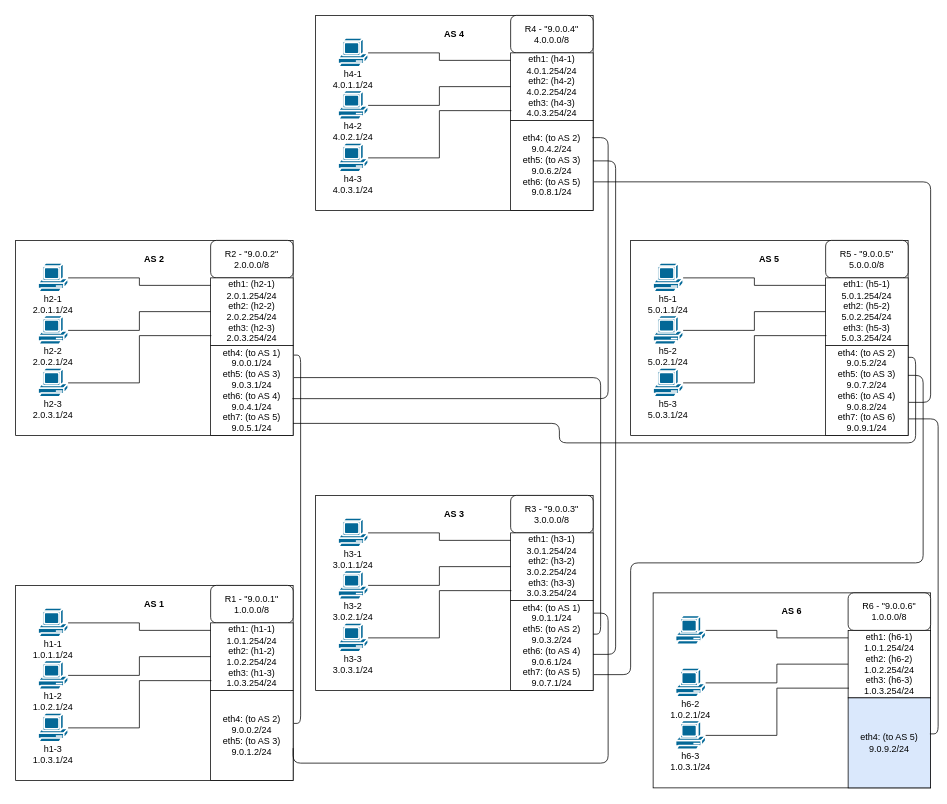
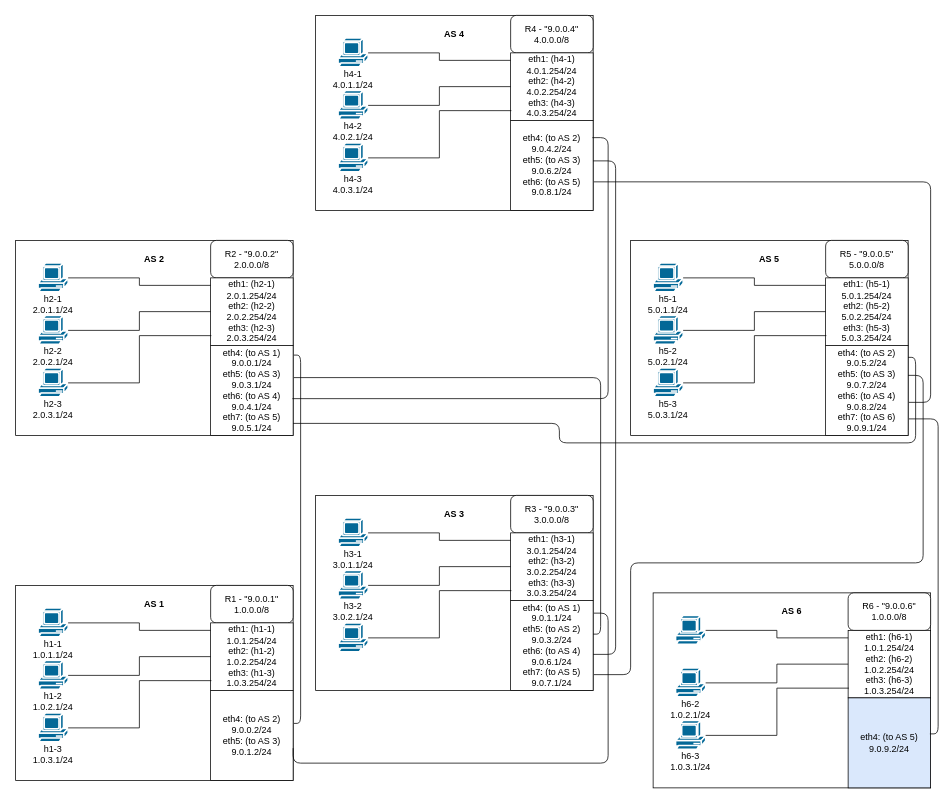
node "h3-3 3.0.3.1/24": removed
